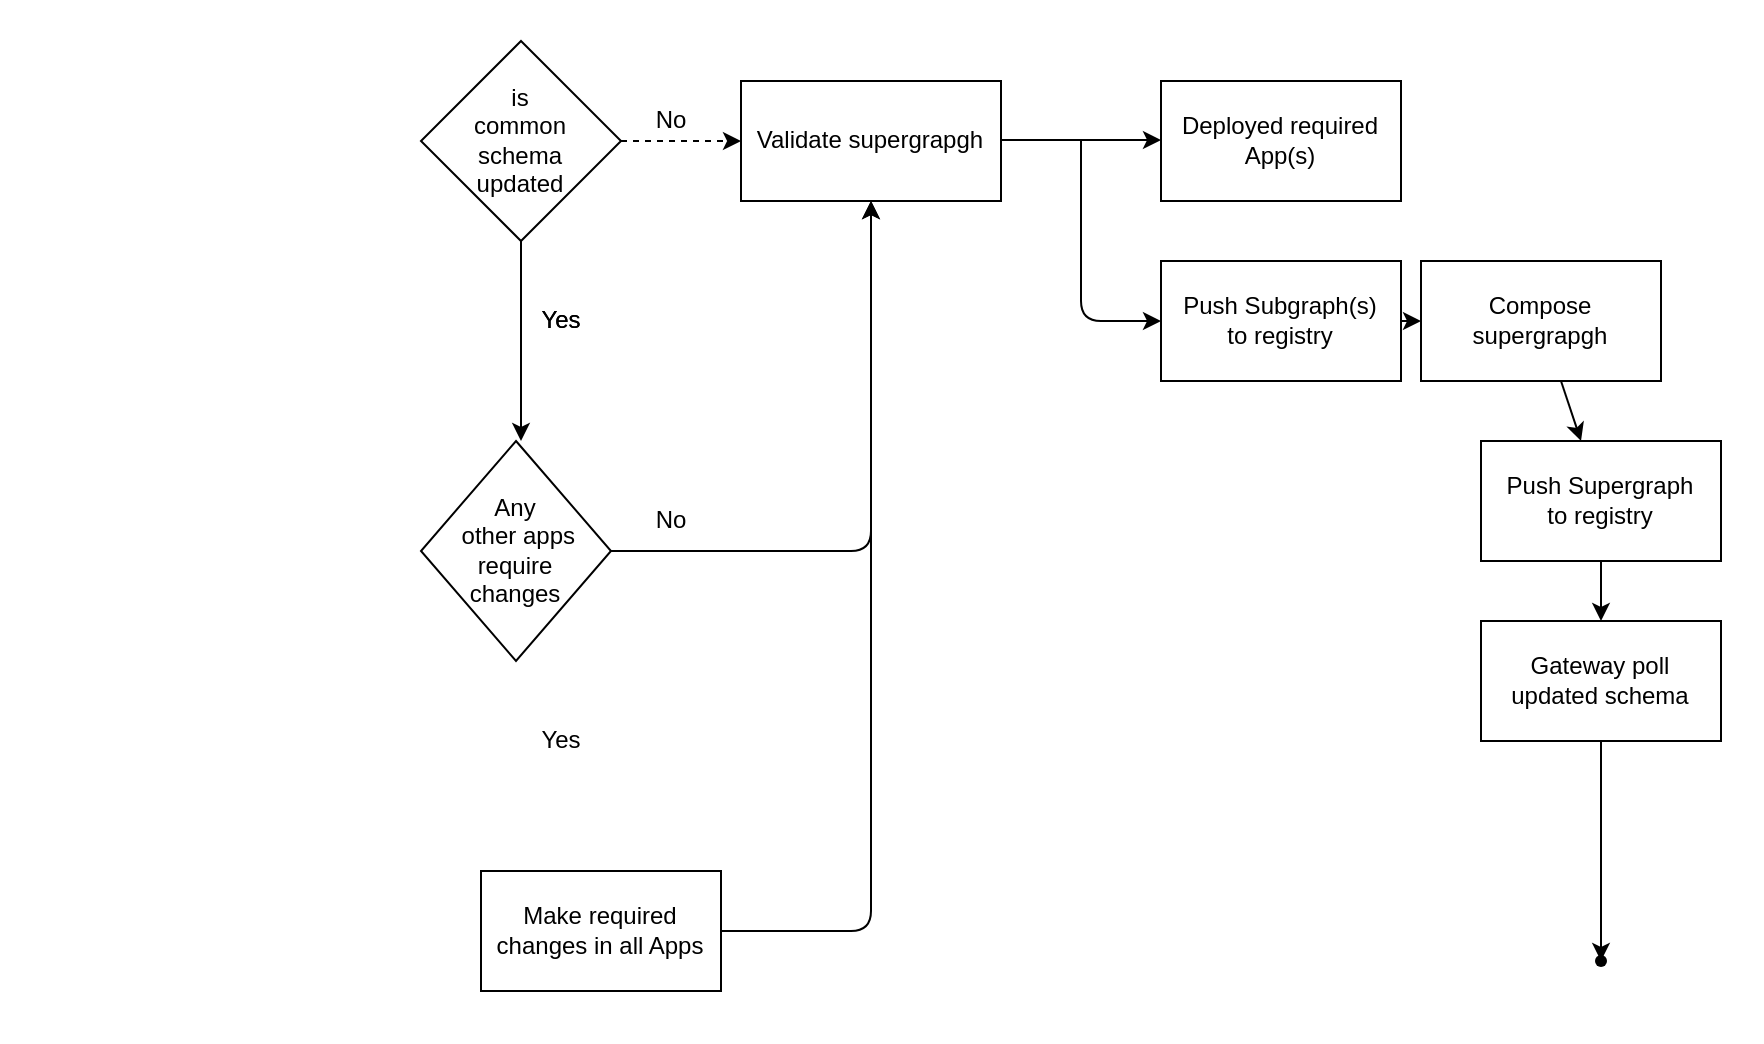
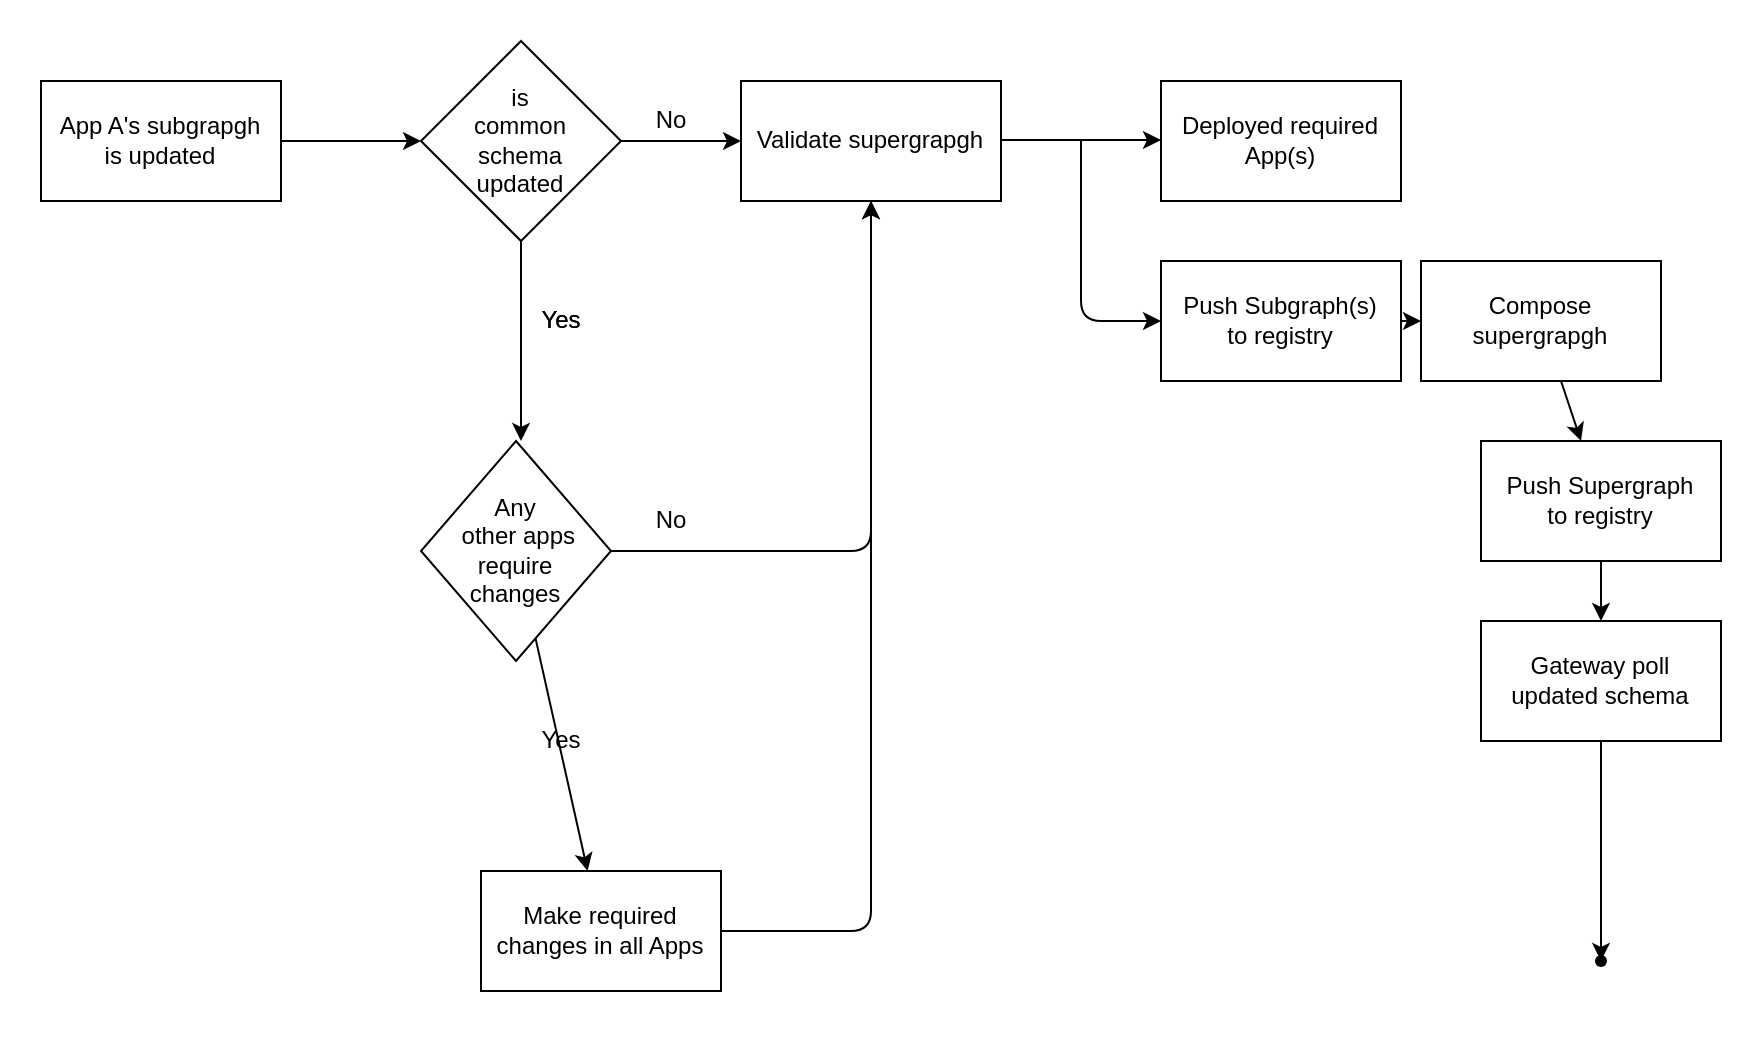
node "App A's subgrapgh is updated": added
edge "App A's subgrapgh is updated" -> "is common schema updated": added
edge "is common schema updated" -> "Validate supergrapgh": style dashed -> solid
edge "Any other apps require changes" -> "Make required changes in all Apps": added
